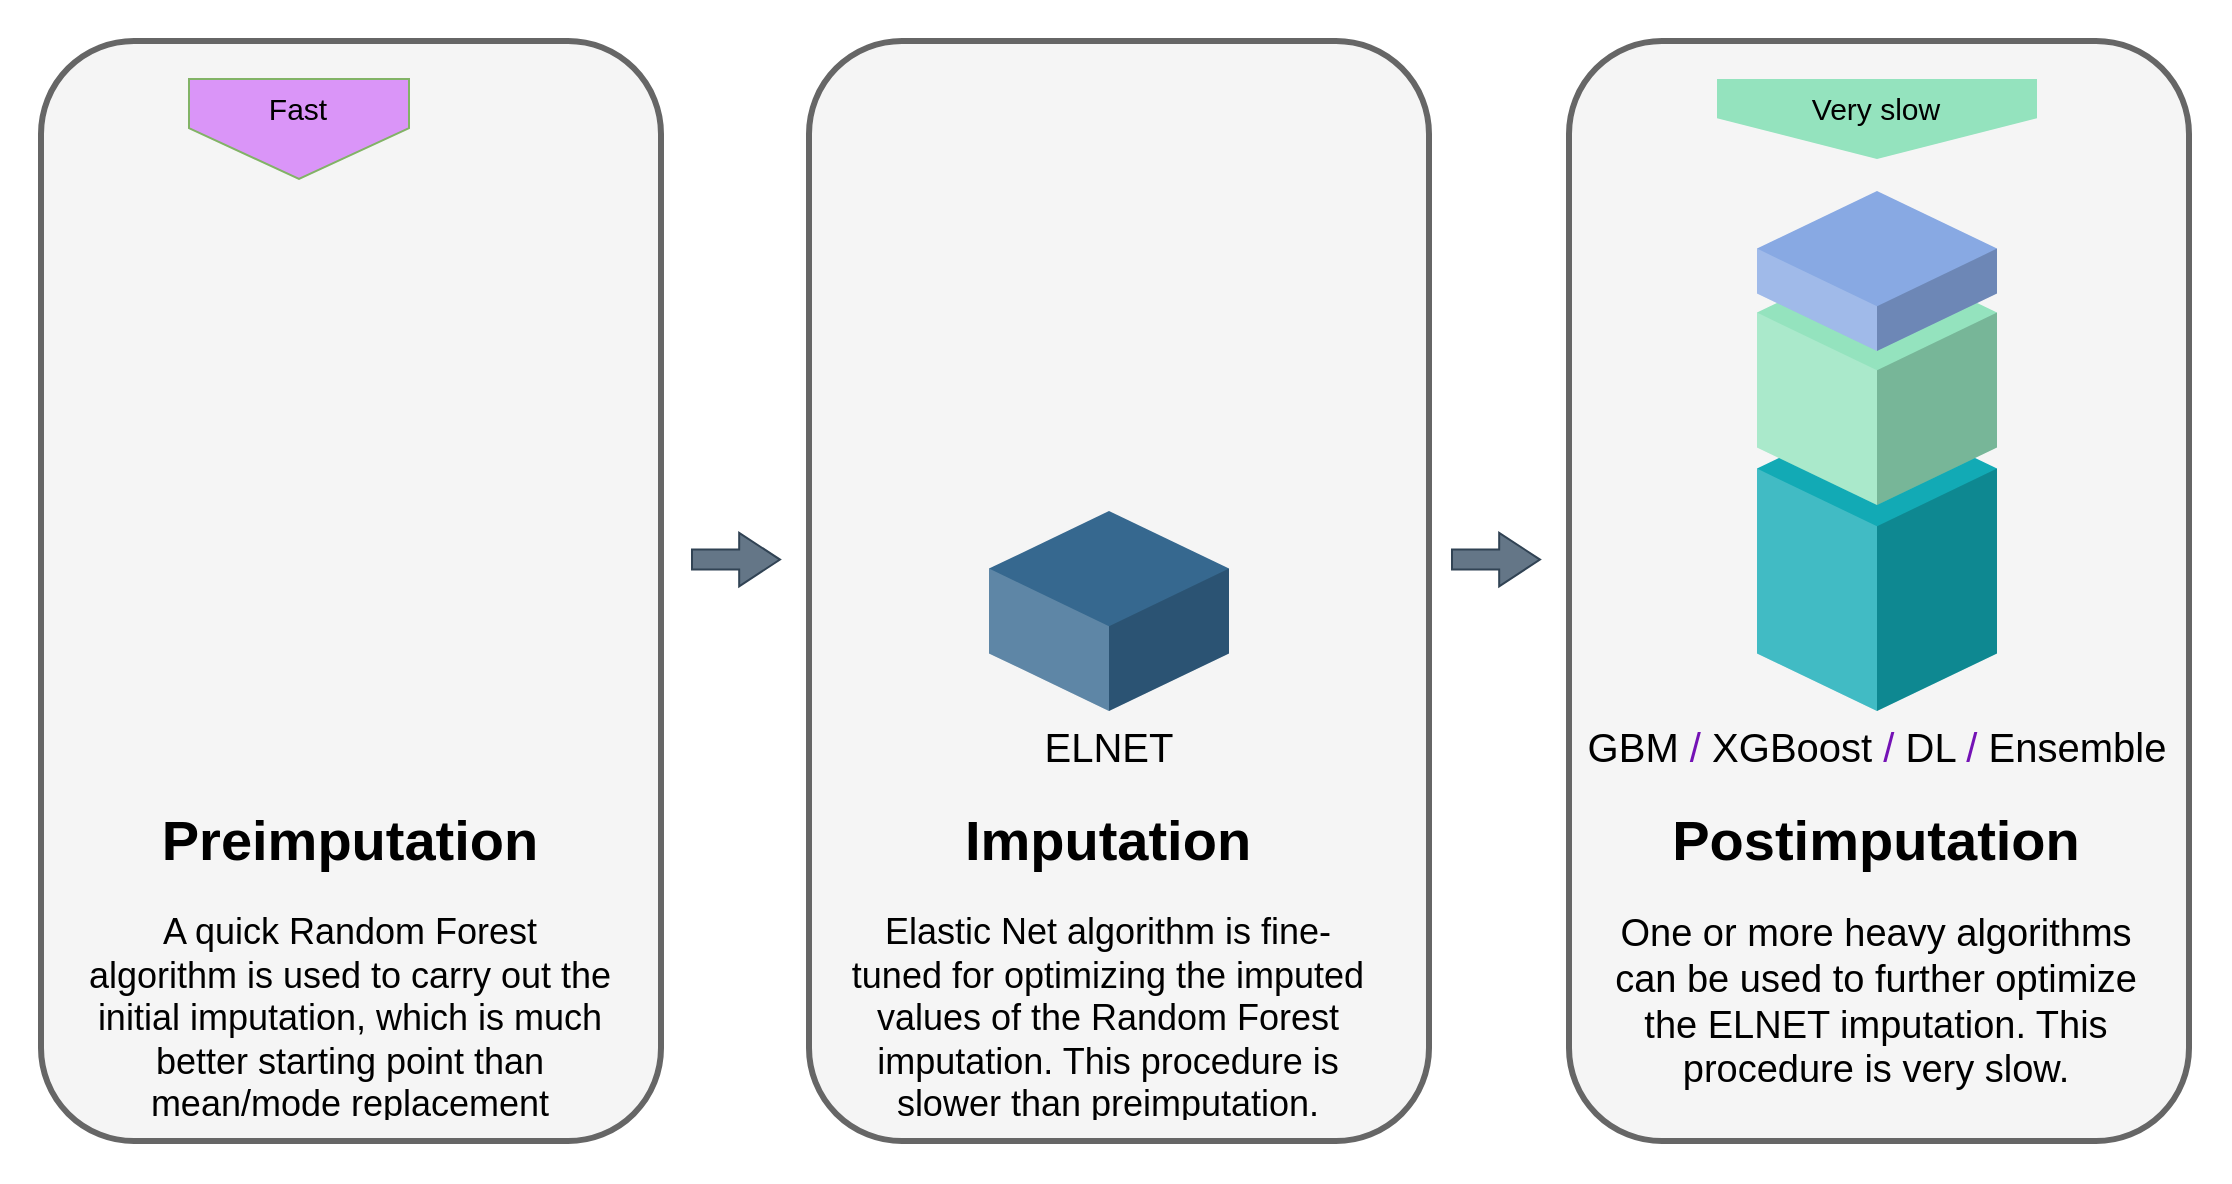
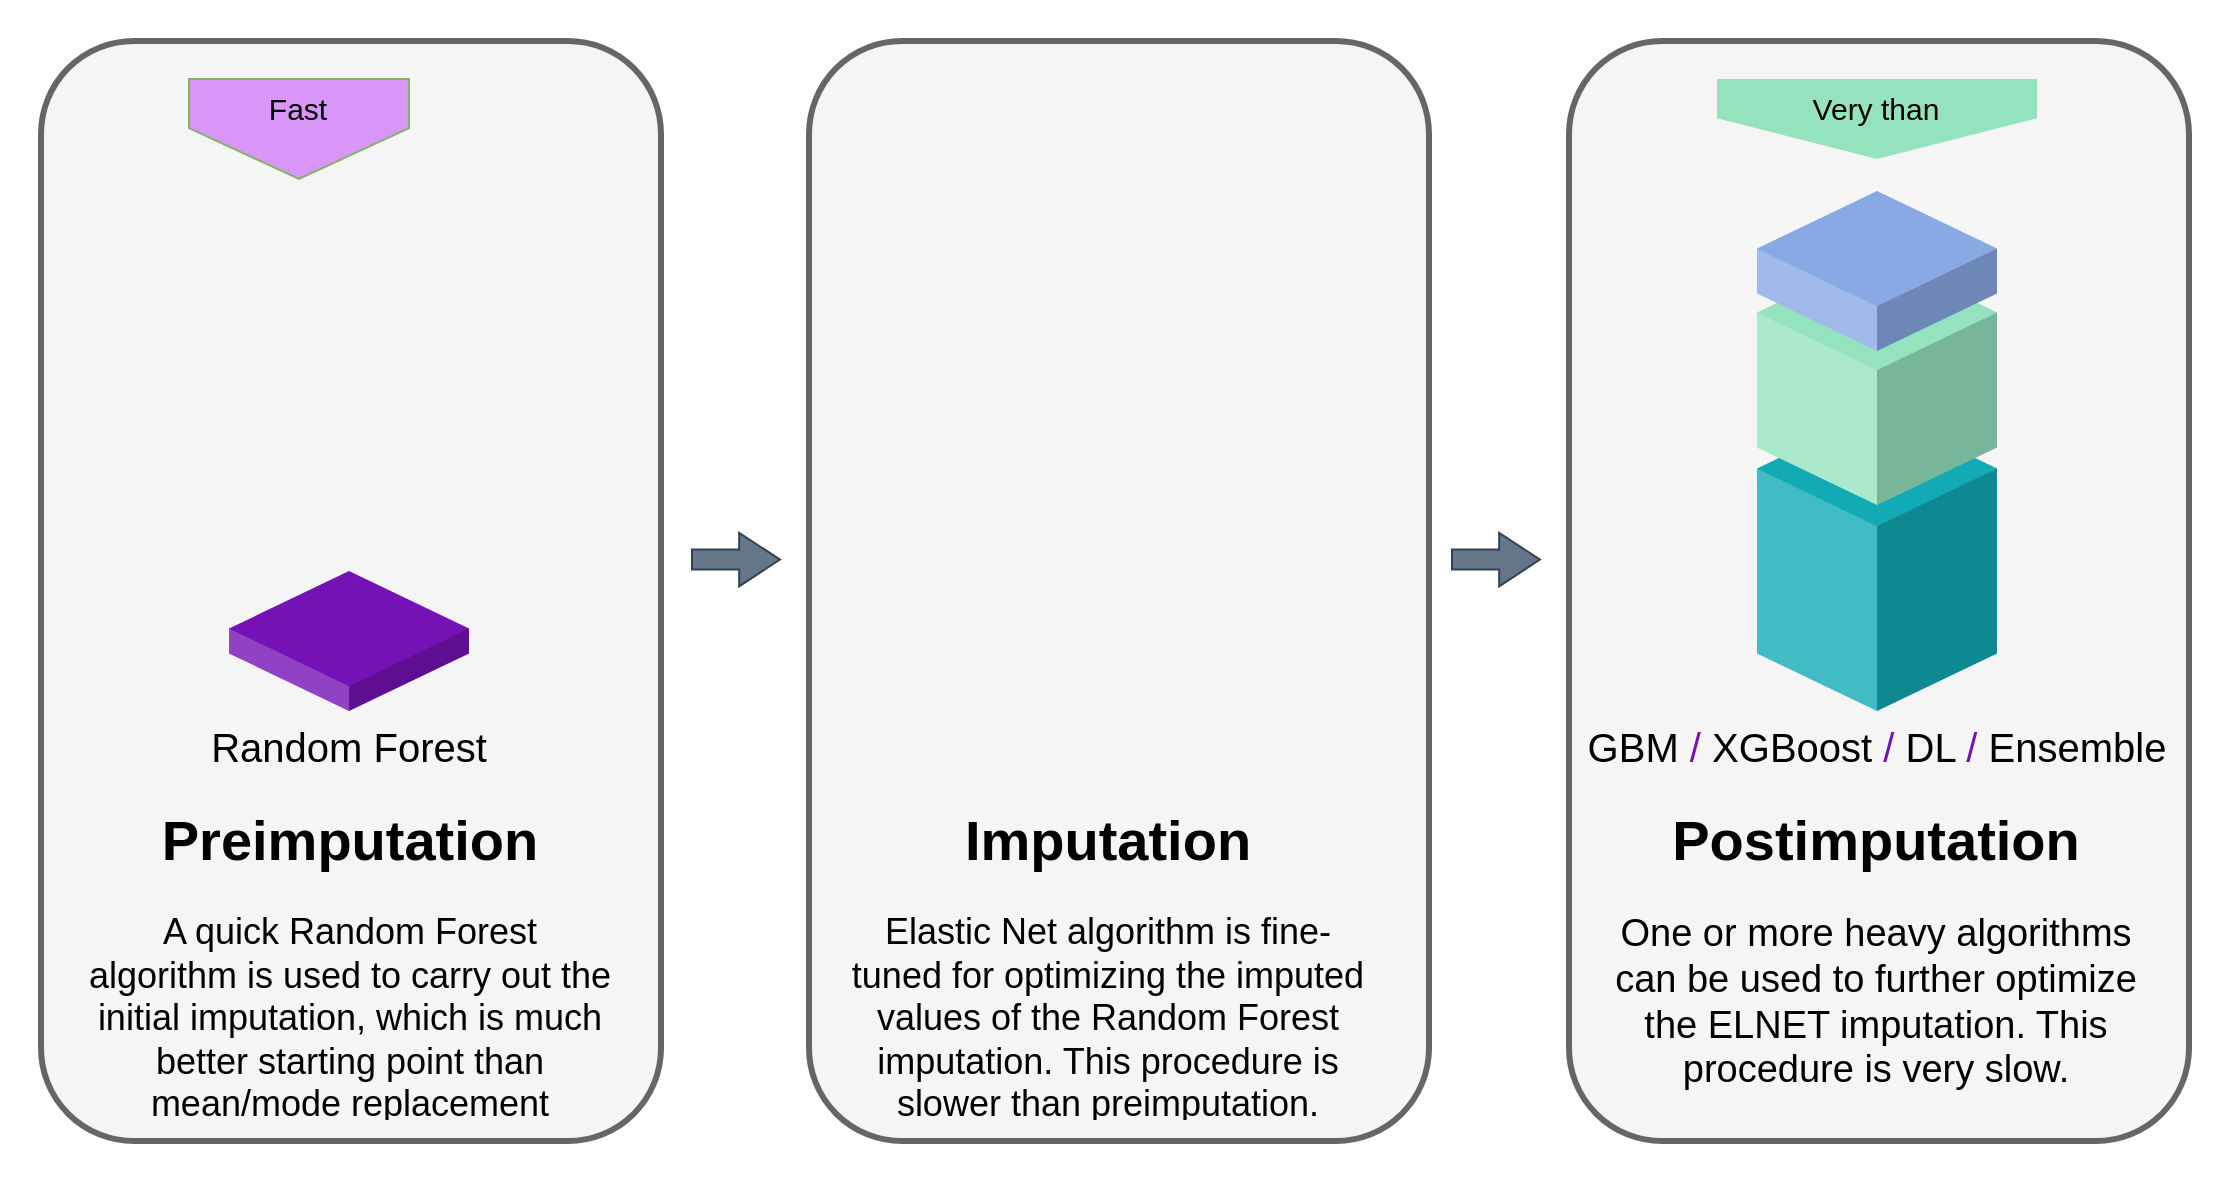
node "Very slow": label "Very slow" -> "Very than"
node "ELNET": removed
node "Random Forest": added
